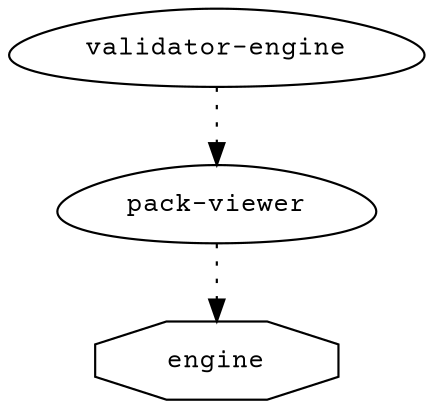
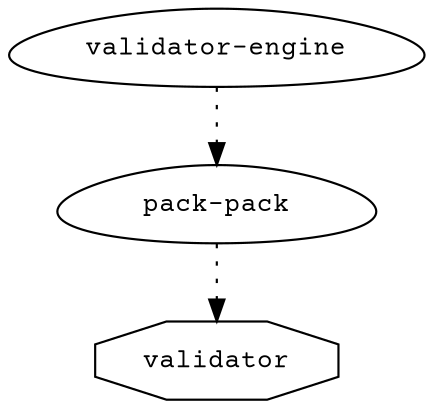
node "pack-viewer": label "pack-viewer" -> "pack-pack"
node "engine": label "engine" -> "validator"
